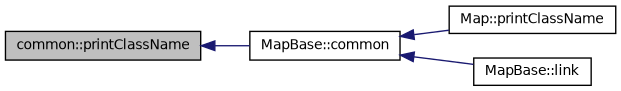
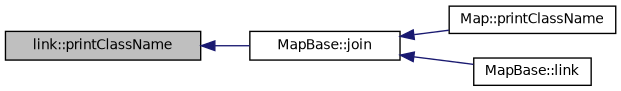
node "common::printClassName": label "common::printClassName" -> "link::printClassName"
node "MapBase::common": label "MapBase::common" -> "MapBase::join"
